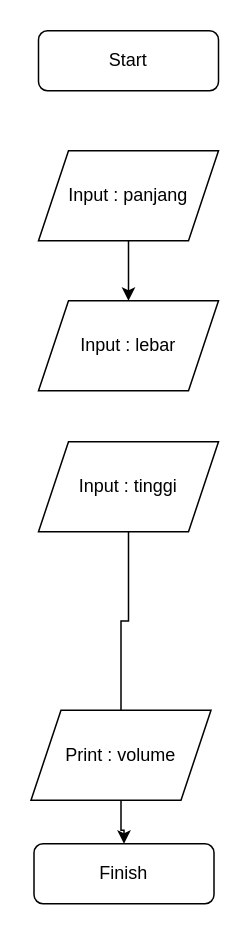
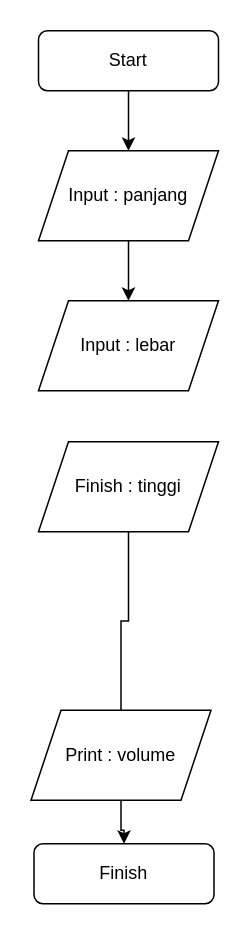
edge "Start" -> "Input : panjang": added
node "Input : tinggi": label "Input : tinggi" -> "Finish : tinggi"
